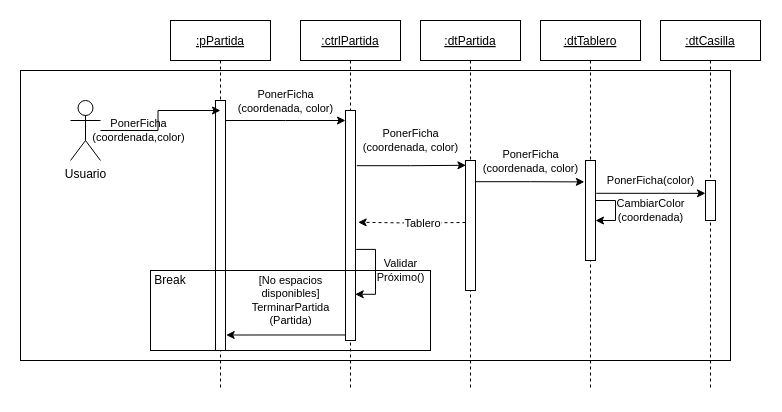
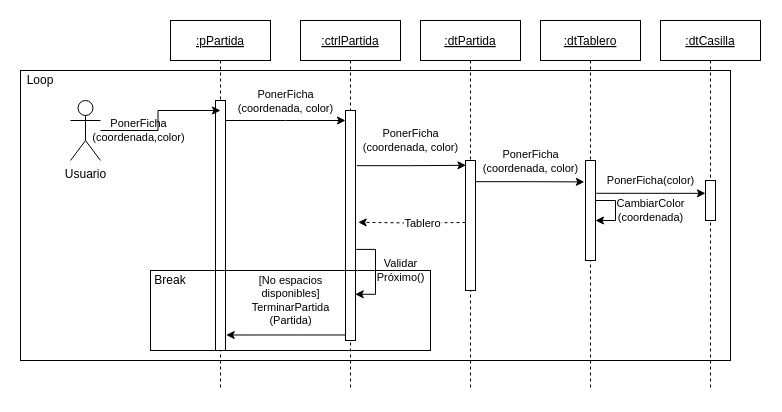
node "Loop": added
